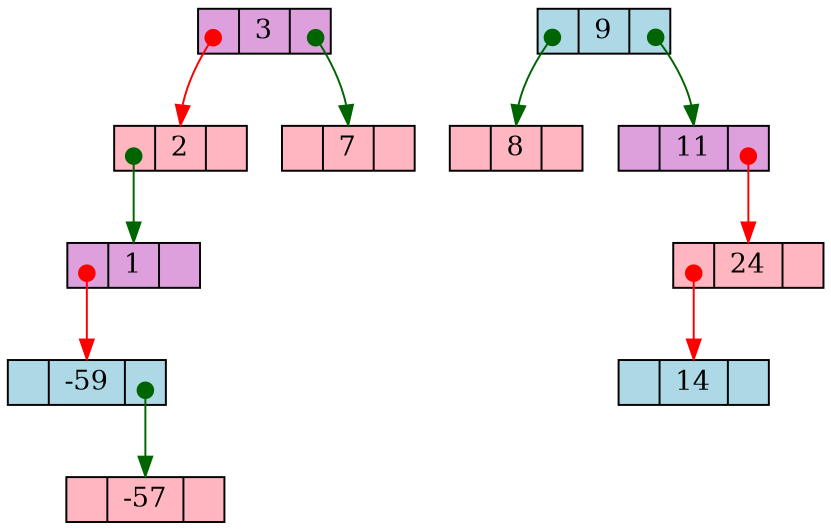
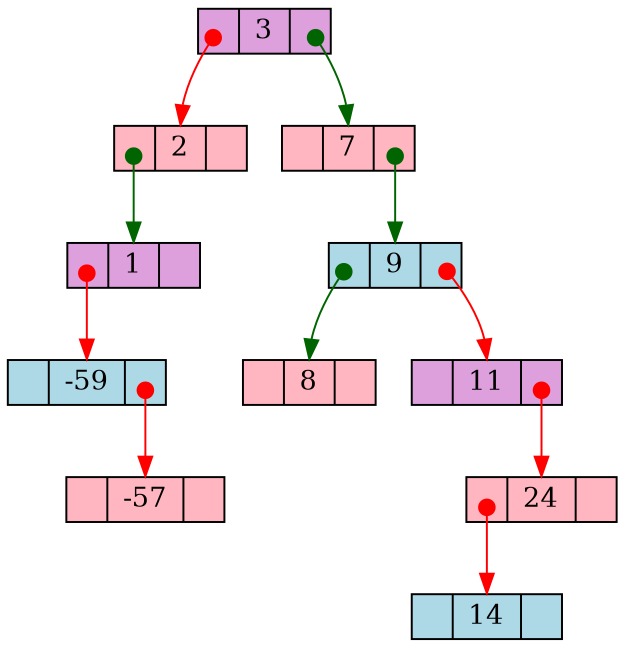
edge "9" -- "11": color darkgreen -> red
edge "7" -- "9": added
edge "-59" -- "-57": color darkgreen -> red
